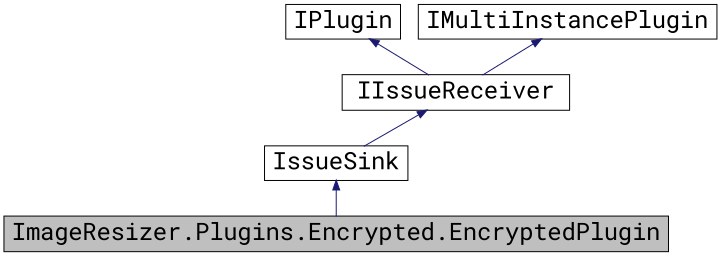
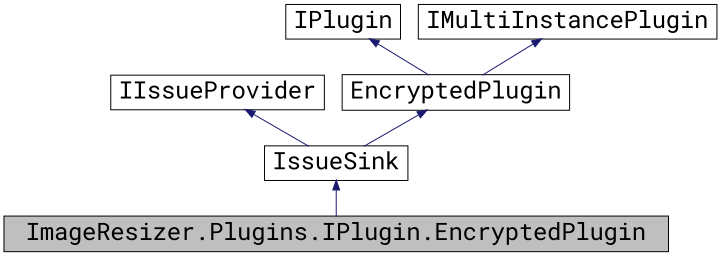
node "IIssueProvider": added
node "IIssueReceiver": label "IIssueReceiver" -> "EncryptedPlugin"
node "ImageResizer.Plugins.Encrypted.EncryptedPlugin": label "ImageResizer.Plugins.Encrypted.EncryptedPlugin" -> "ImageResizer.Plugins.IPlugin.EncryptedPlugin"
